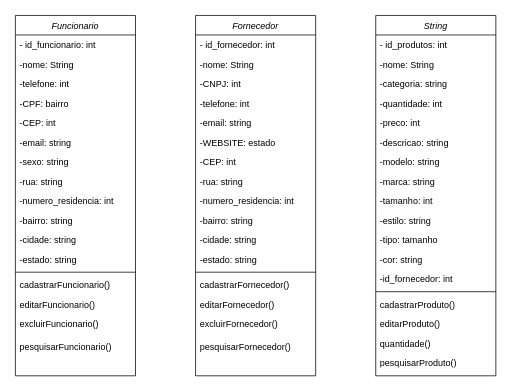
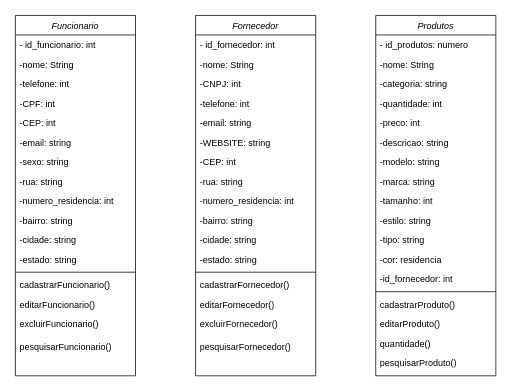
node "String": label "String" -> "Produtos"
node "- id_produtos: int": label "- id_produtos: int" -> "- id_produtos: numero"
node "-CPF: bairro": label "-CPF: bairro" -> "-CPF: int"
node "-WEBSITE: estado": label "-WEBSITE: estado" -> "-WEBSITE: string"
node "-tipo: tamanho": label "-tipo: tamanho" -> "-tipo: string"
node "-cor: string": label "-cor: string" -> "-cor: residencia"
